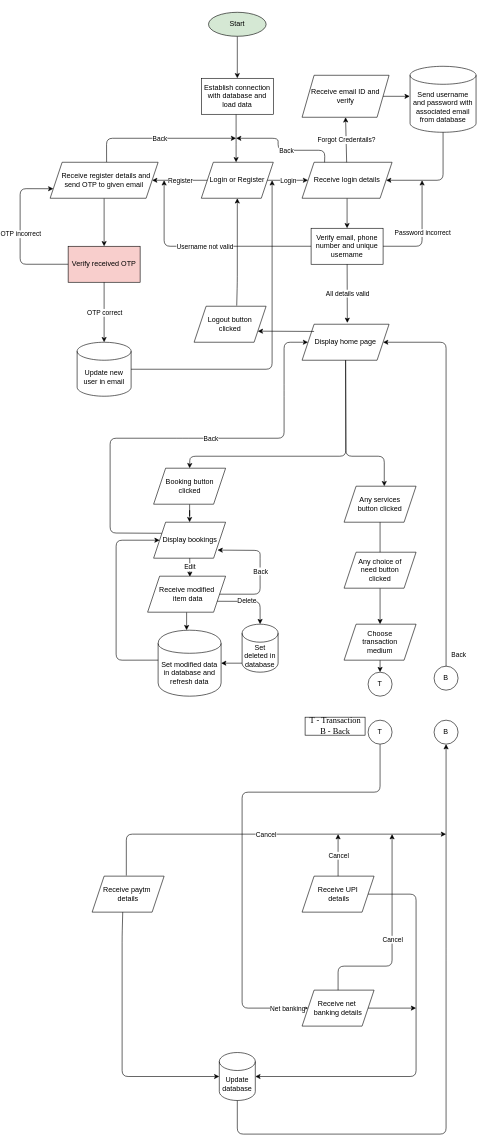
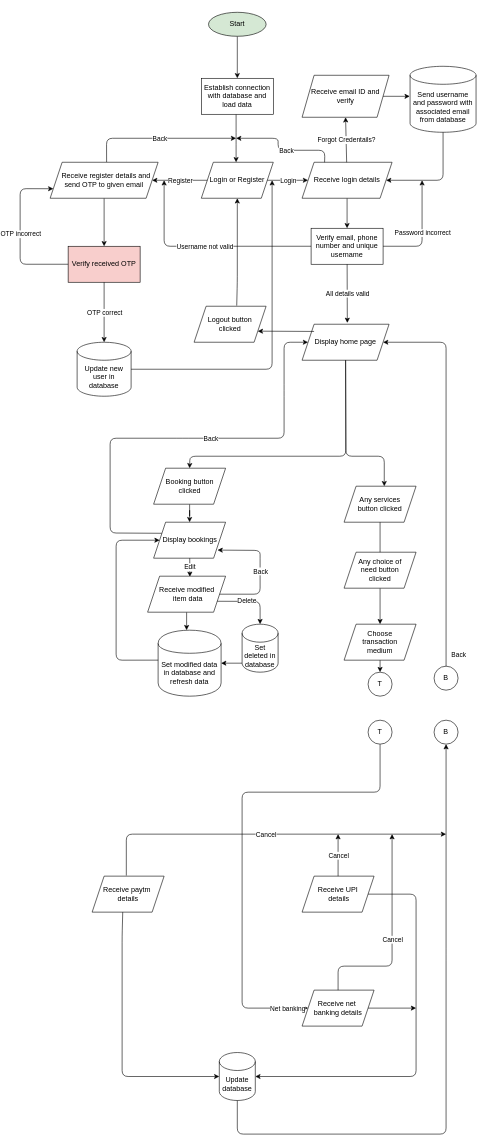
node "Update new user in email": label "Update new user in email" -> "Update new user in database"
node "T - Transaction B - Back": removed
